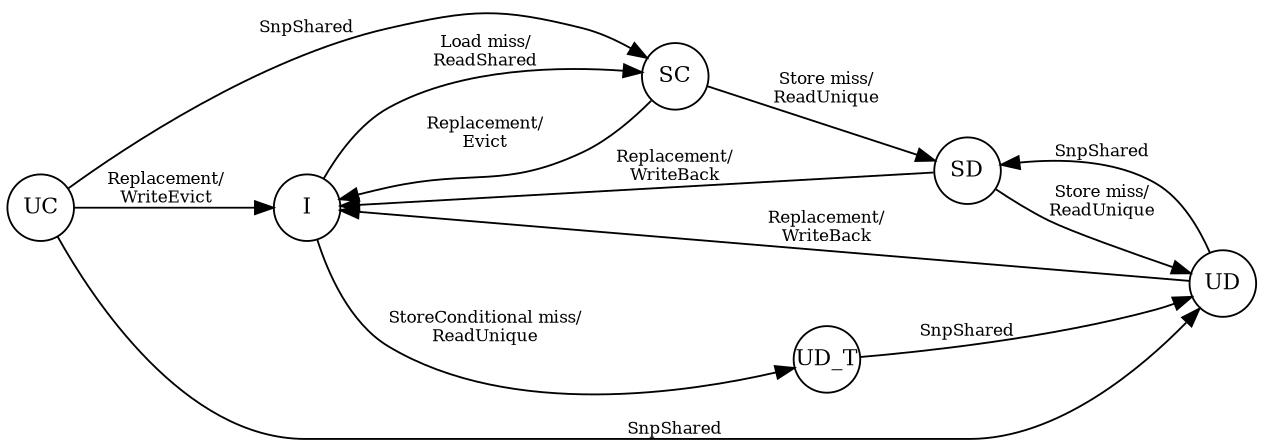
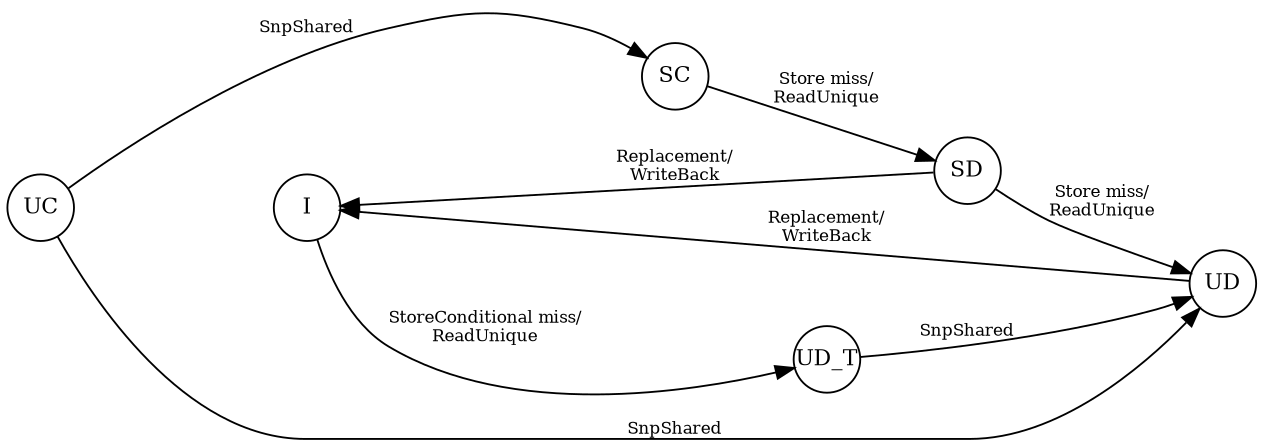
edge "I" -> "SC": removed, label "Load miss/ ReadShared"
edge "UD" -> "SD": removed, label "SnpShared"
edge "SC" -> "I": removed, label "Replacement/ Evict"
edge "UC" -> "I": removed, label "Replacement/ WriteEvict"
